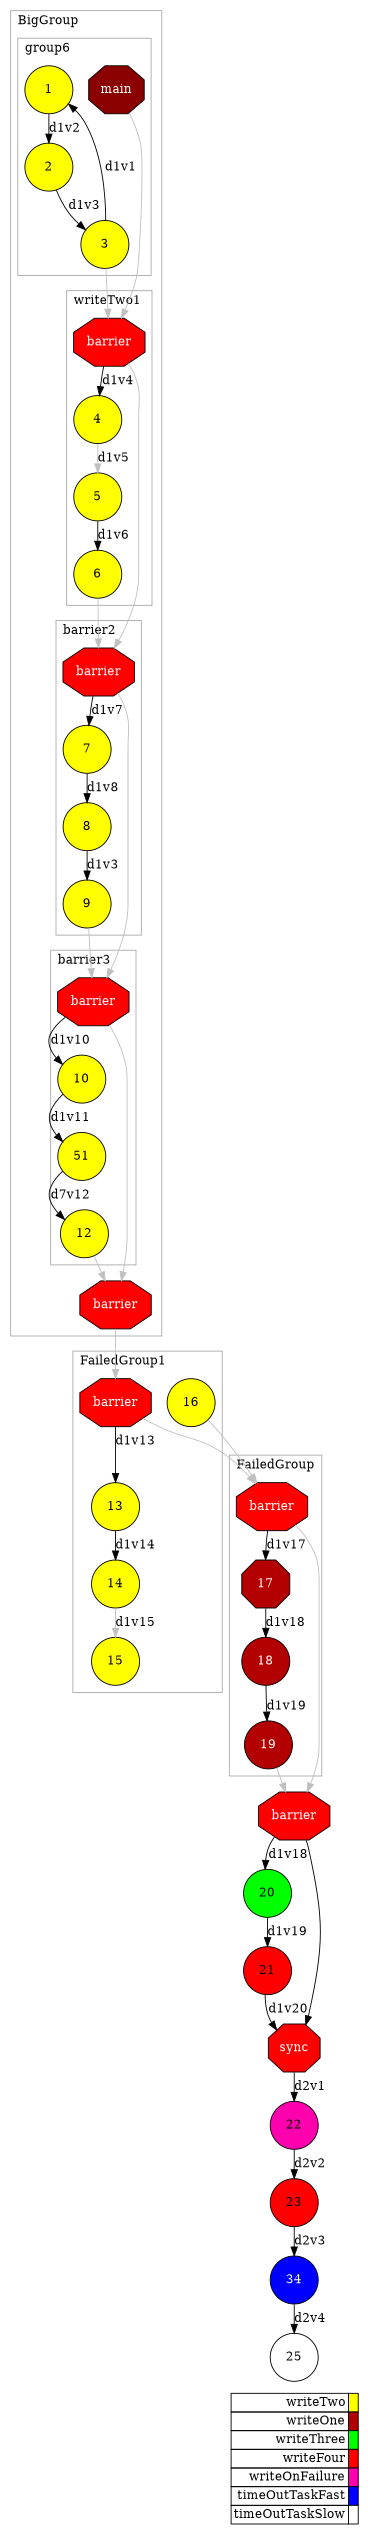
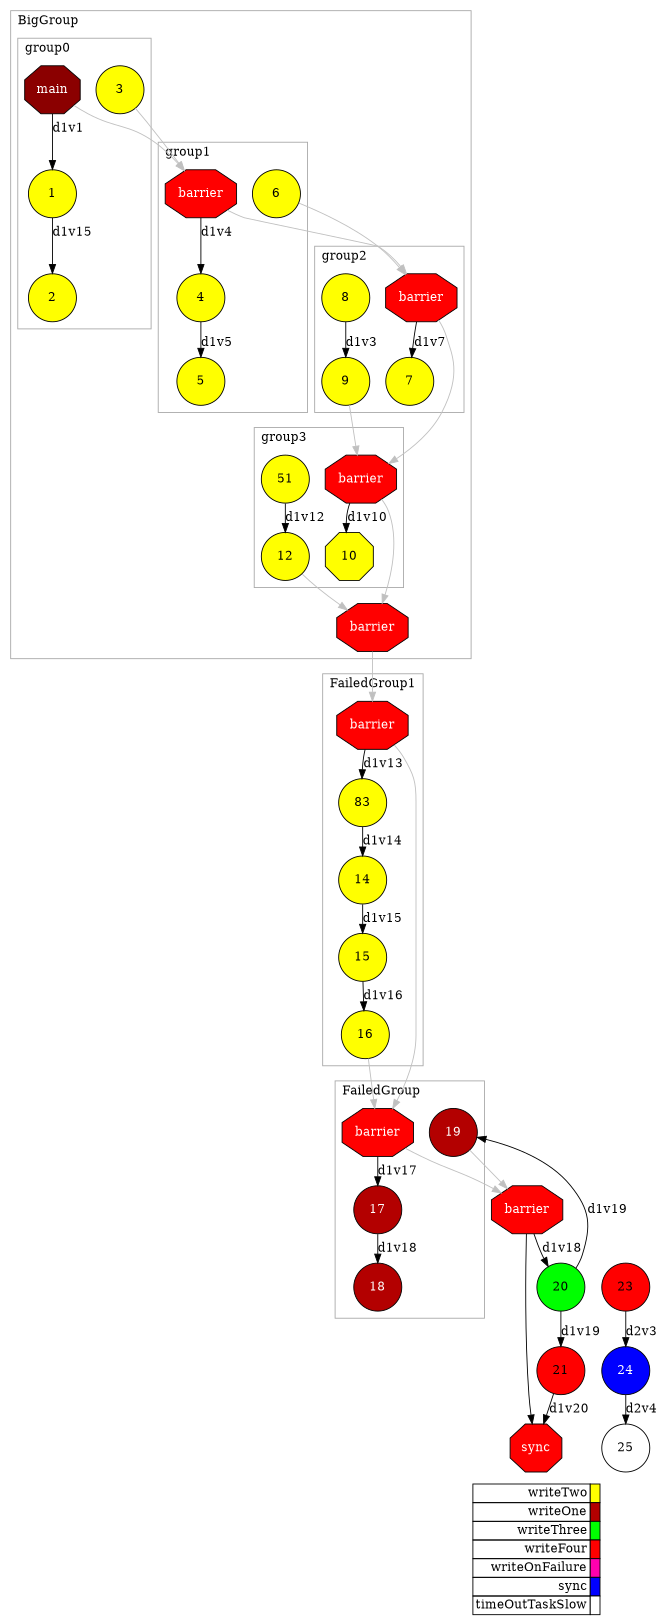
cluster "group6": label "group6" -> "group0"
edge "1" -> "2": label "d1v2" -> "d1v15"
edge "3" -> "1": now "main" -> "1"
edge "2" -> "3": removed, label "d1v3"
cluster "writeTwo1": label "writeTwo1" -> "group1"
edge "4" -> "5": color grey -> black
edge "5" -> "6": removed, label "d1v6"
cluster "barrier2": label "barrier2" -> "group2"
edge "7" -> "8": removed, label "d1v8"
cluster "barrier3": label "barrier3" -> "group3"
edge "15" -> "16": added, label "d1v16"
node "10": shape circle -> octagon
edge "10" -> "51": removed, label "d1v11"
edge "51" -> "12": label "d7v12" -> "d1v12"
node "13": label "13" -> "83"
node "17": shape octagon -> circle
edge "14" -> "15": color grey -> black
edge "18" -> "19": now "20" -> "19"
node "22": removed
node "34": label "34" -> "24"
node "writeTwo": text "timeOutTaskFast" -> "sync"
